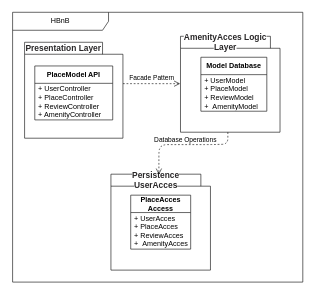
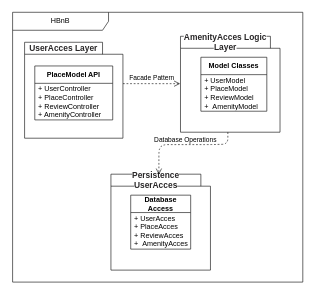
node "Presentation Layer": label "Presentation Layer" -> "UserAcces Layer"
node "Model Database": label "Model Database" -> "Model Classes"
node "PlaceAcces Access": label "PlaceAcces Access" -> "Database Access"
